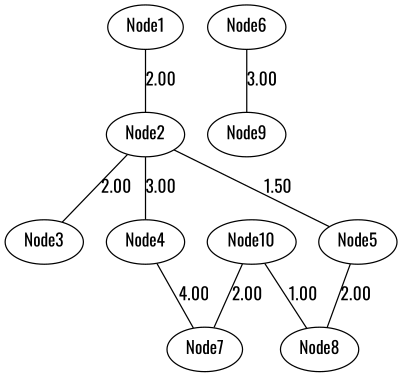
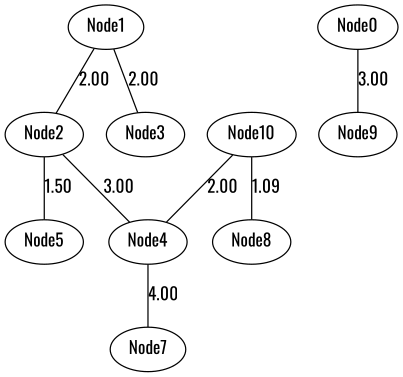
node "Node6": label "Node6" -> "Node0"
edge "Node2" -- "Node3": now "Node1" -- "Node3"
edge "Node10" -- "Node7": now "Node10" -- "Node4"
edge "Node10" -- "Node8": label "1.00" -> "1.09"
edge "Node5" -- "Node8": removed, label "2.00"
